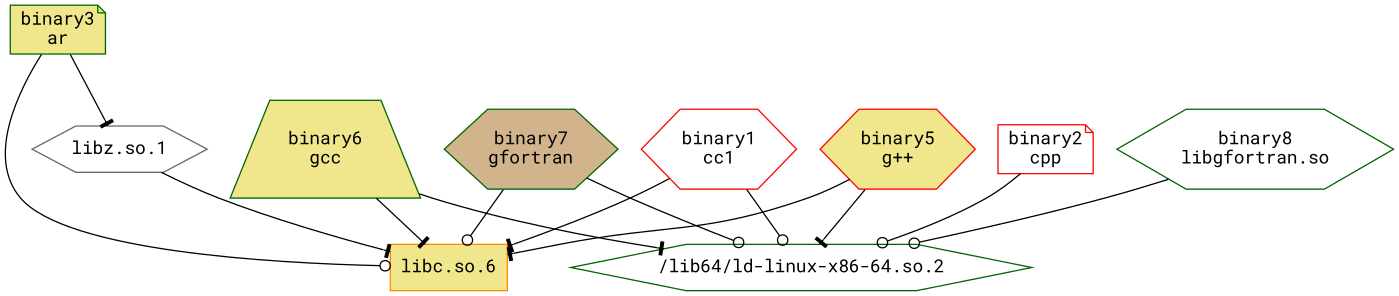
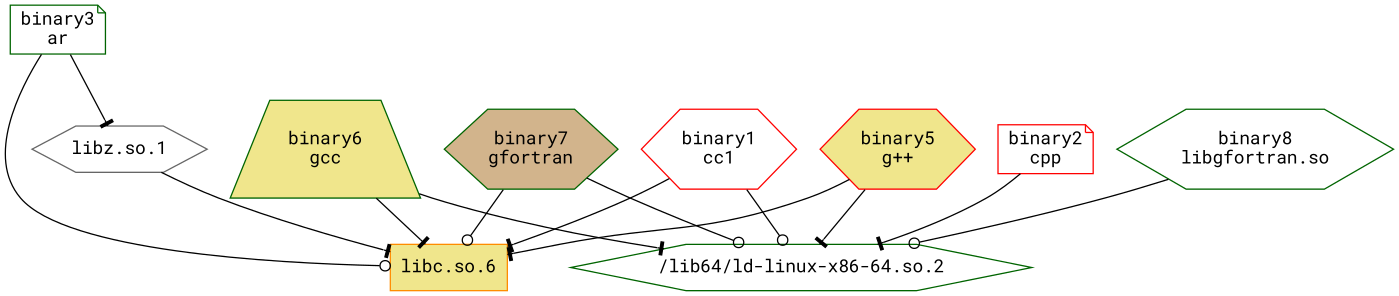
node "binary3 ar": fillcolor khaki -> white
edge "binary2 cpp" -> "/lib64/ld-linux-x86-64.so.2": arrowhead odot -> tee
